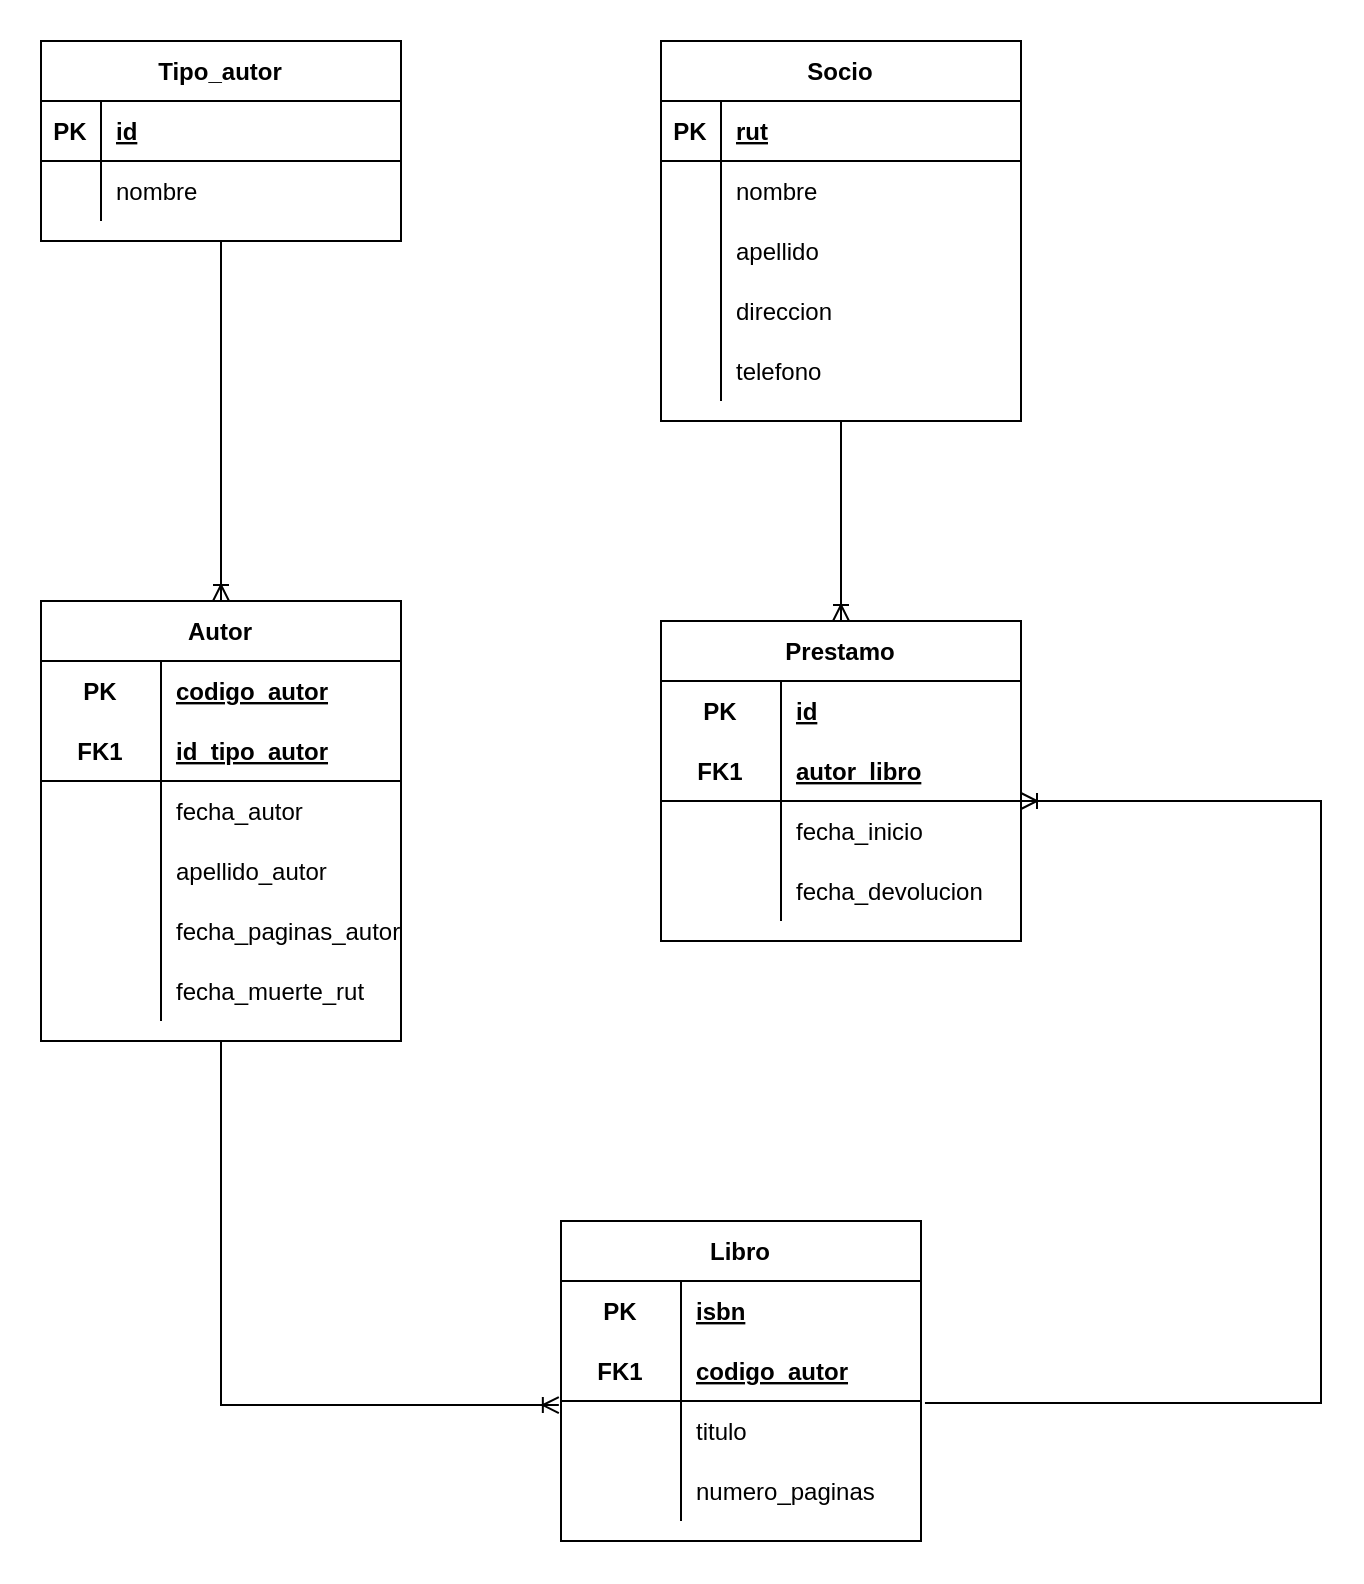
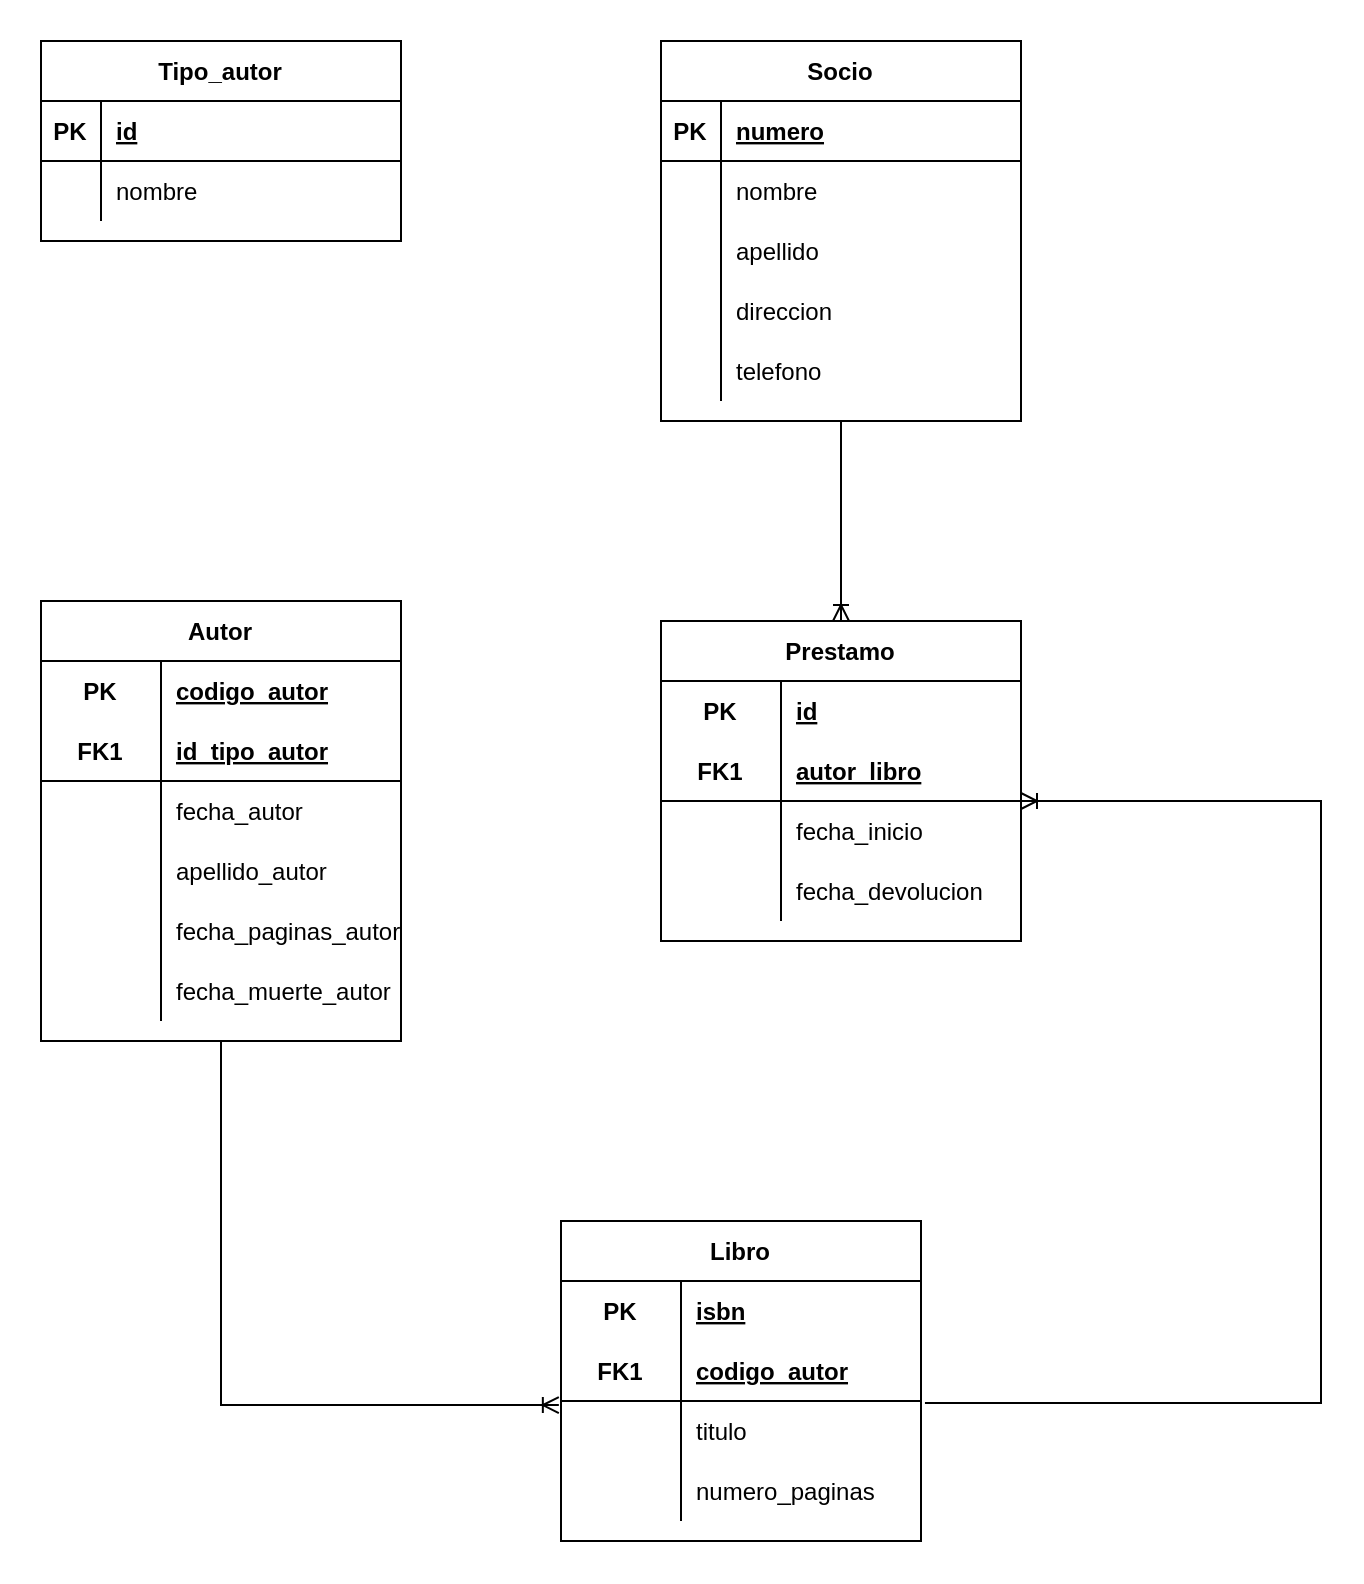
node "rut": label "rut" -> "numero"
edge "Tipo_autor" -> "Autor": removed
node "fecha_muerte_rut": label "fecha_muerte_rut" -> "fecha_muerte_autor"
